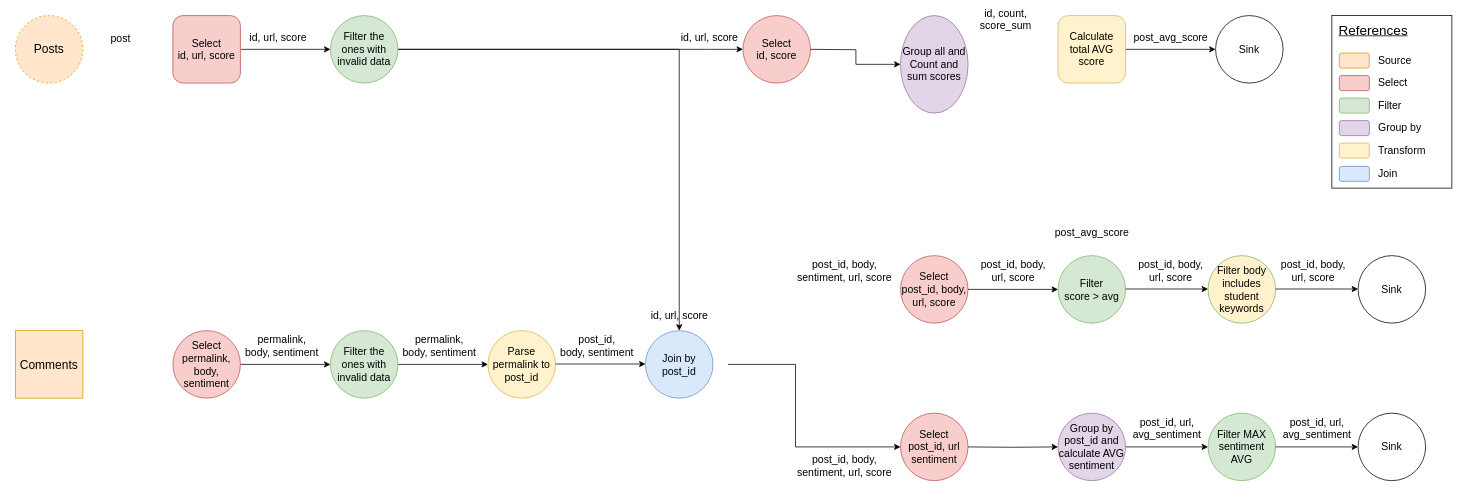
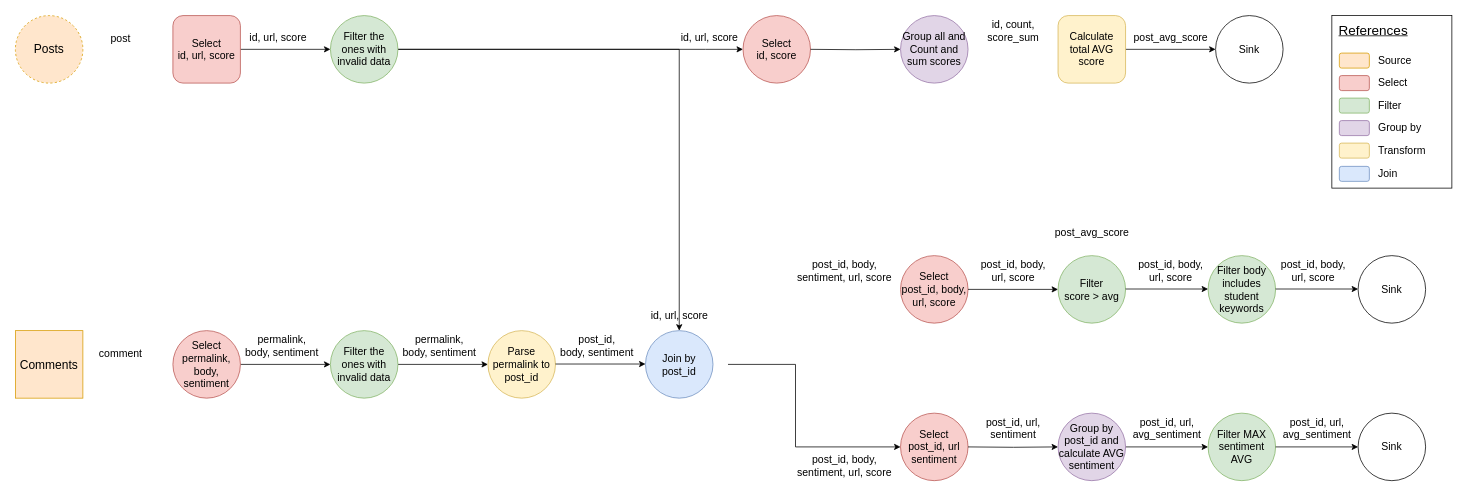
node "id, count, score_sum": moved (1005, 19) -> (1013, 30)
node "Group all and Count and sum scores": size 68x98 -> 68x68
node "Filter body includes student keywords": fillcolor #fff2cc -> #d5e8d4
node "comment": added
node "post_id, url, sentiment": added
